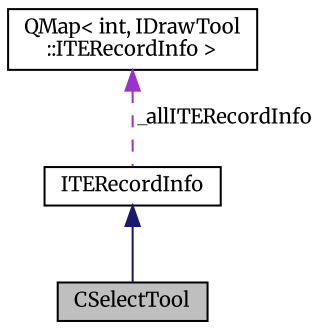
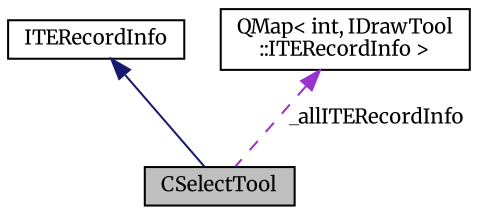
edge "ITERecordInfo" -> "QMap< int, IDrawTool ::ITERecordInfo >": now "CSelectTool" -> "QMap< int, IDrawTool ::ITERecordInfo >"
